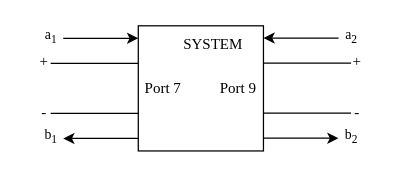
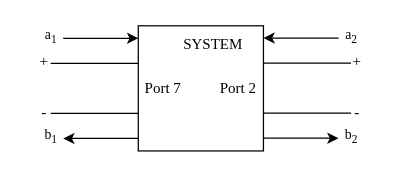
node "Port 9": label "Port 9" -> "Port 2"
